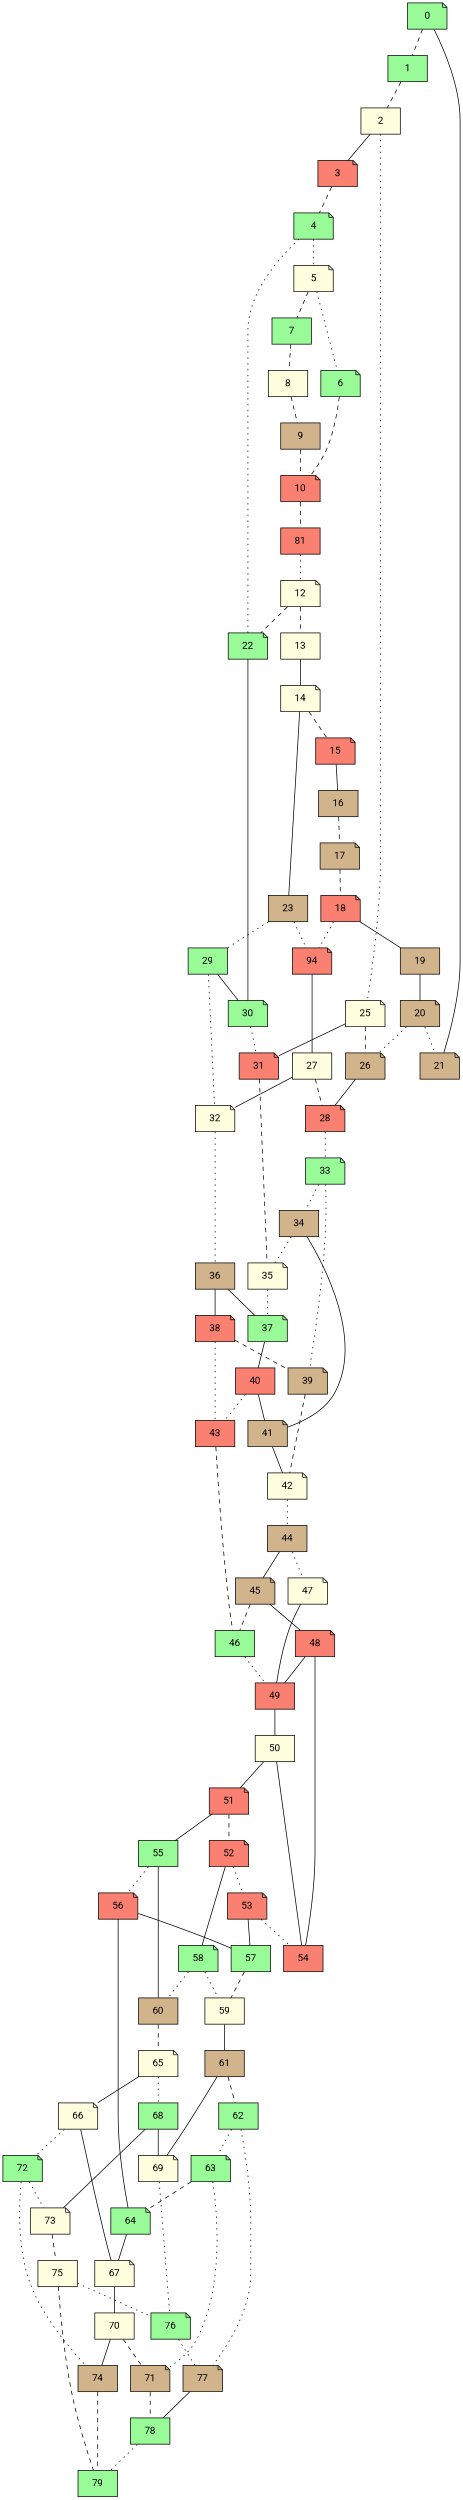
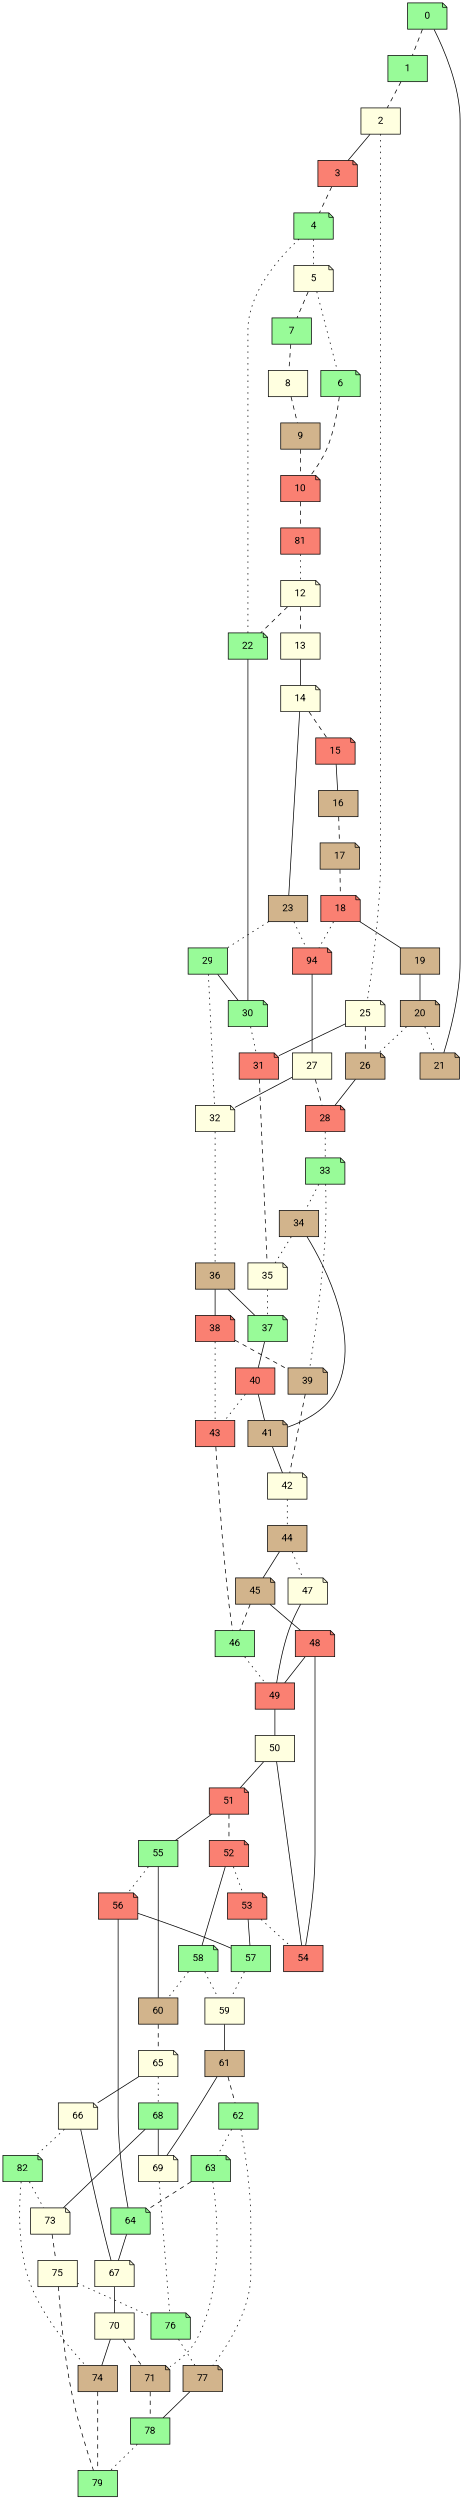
edge "57" -- "59": style dashed -> dotted
node "72": label "72" -> "82"
